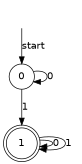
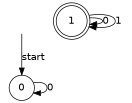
edge "0" -> "1": removed, label "1"
